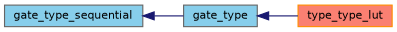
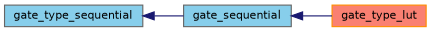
node "gate_type": label "gate_type" -> "gate_sequential"
node "type_type_lut": label "type_type_lut" -> "gate_type_lut"
